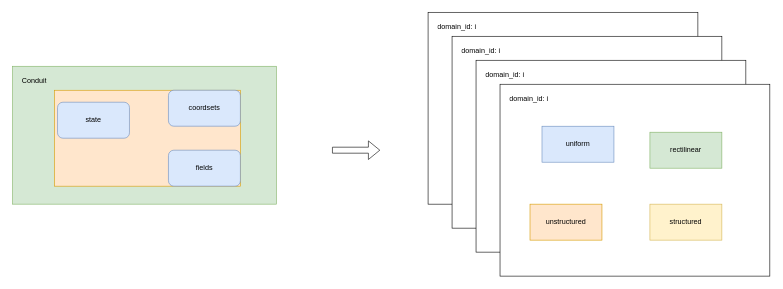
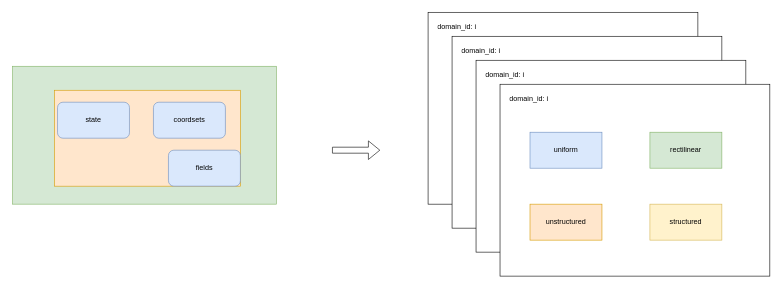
node "Conduit": removed
node "coordsets": moved (204, 108) -> (189, 120)
node "uniform": moved (578, 144) -> (566, 150)
